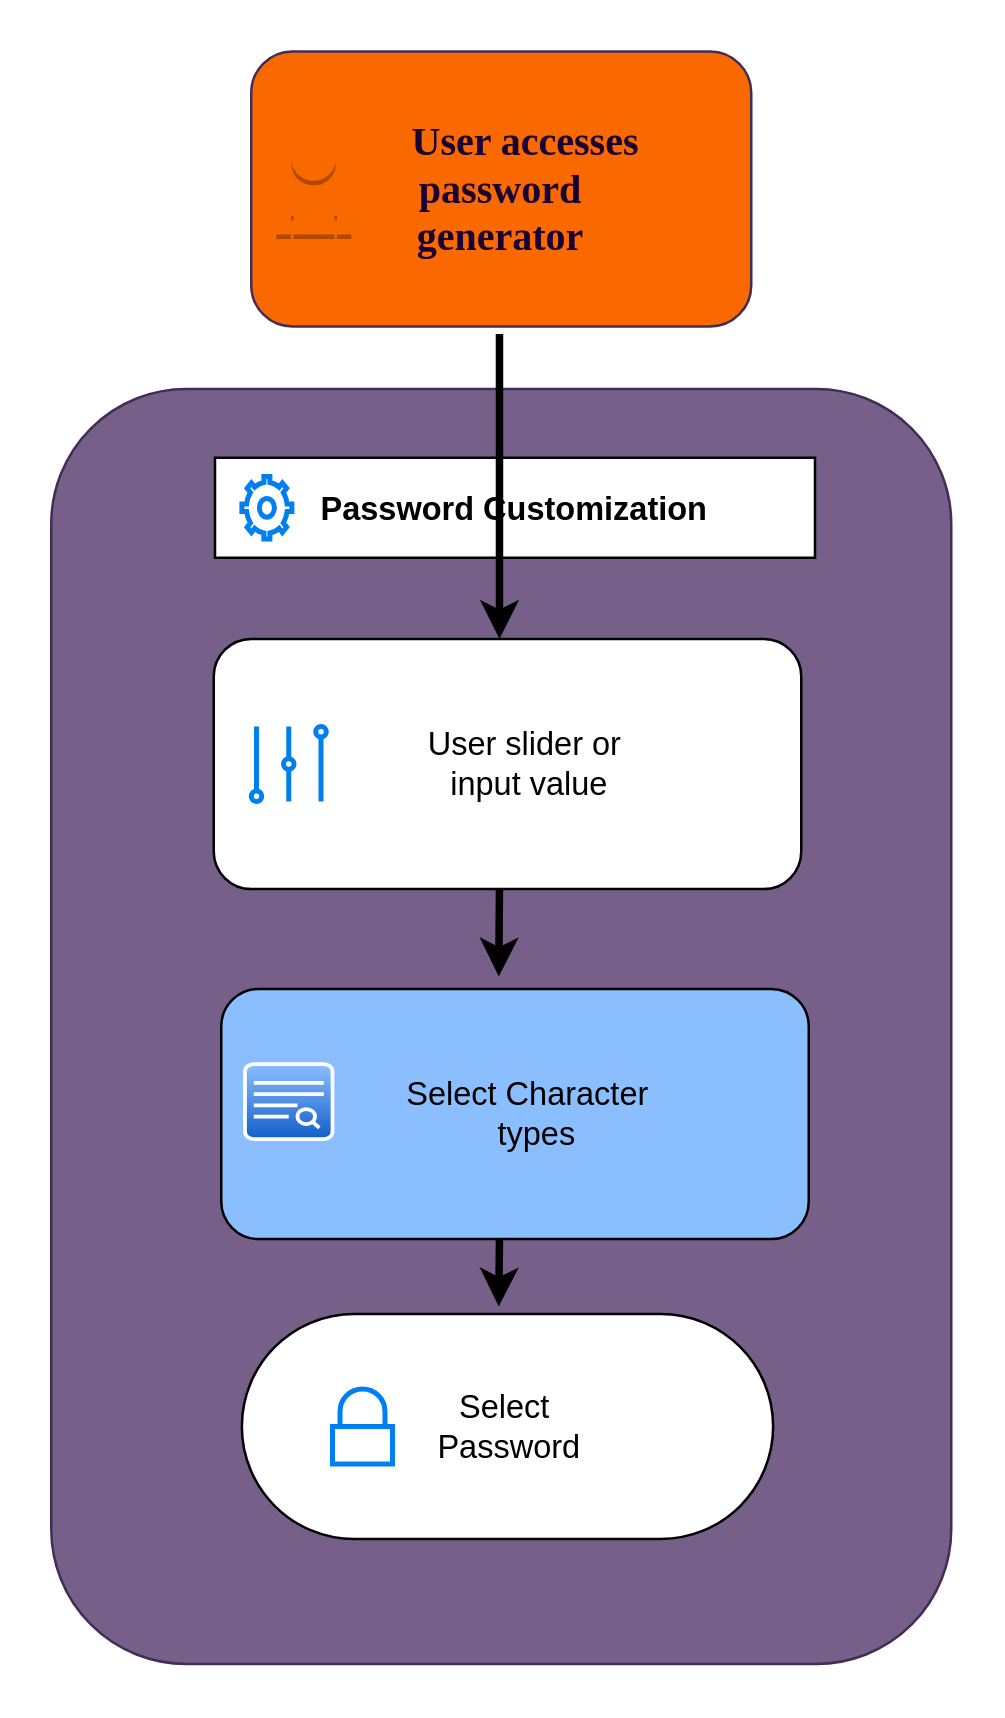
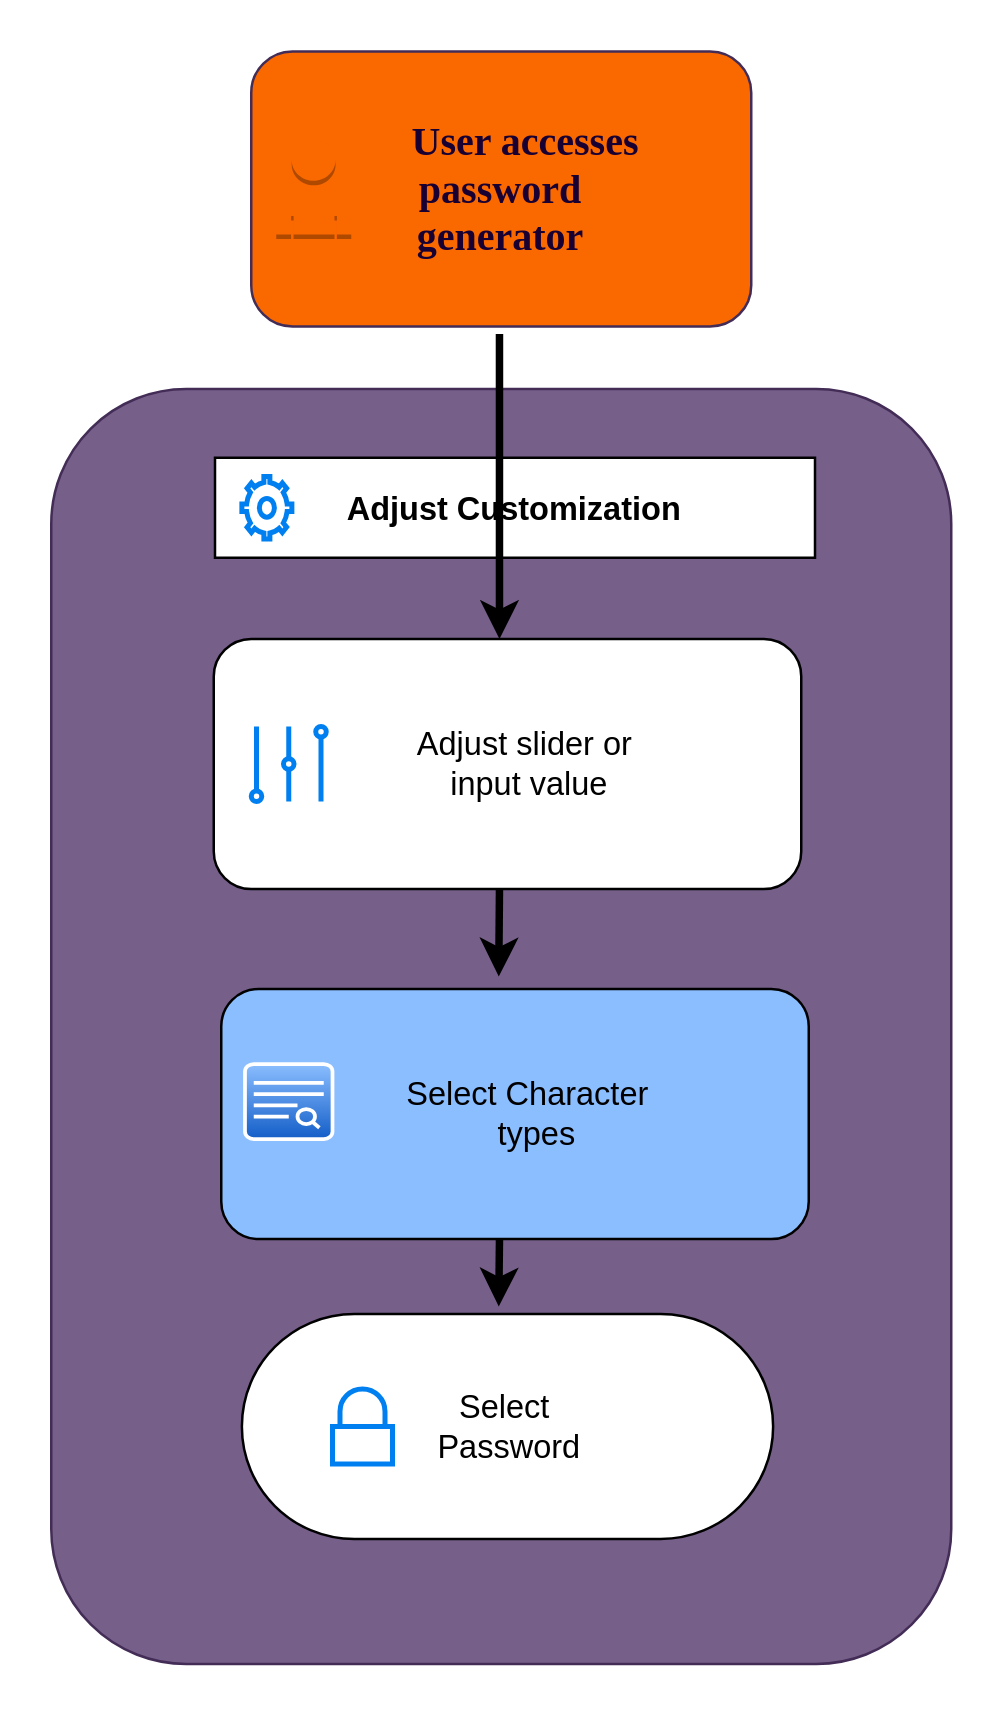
node "Password Customization": label "Password Customization" -> "Adjust Customization"
node "User slider or input value": label "User slider or input value" -> "Adjust slider or input value"
